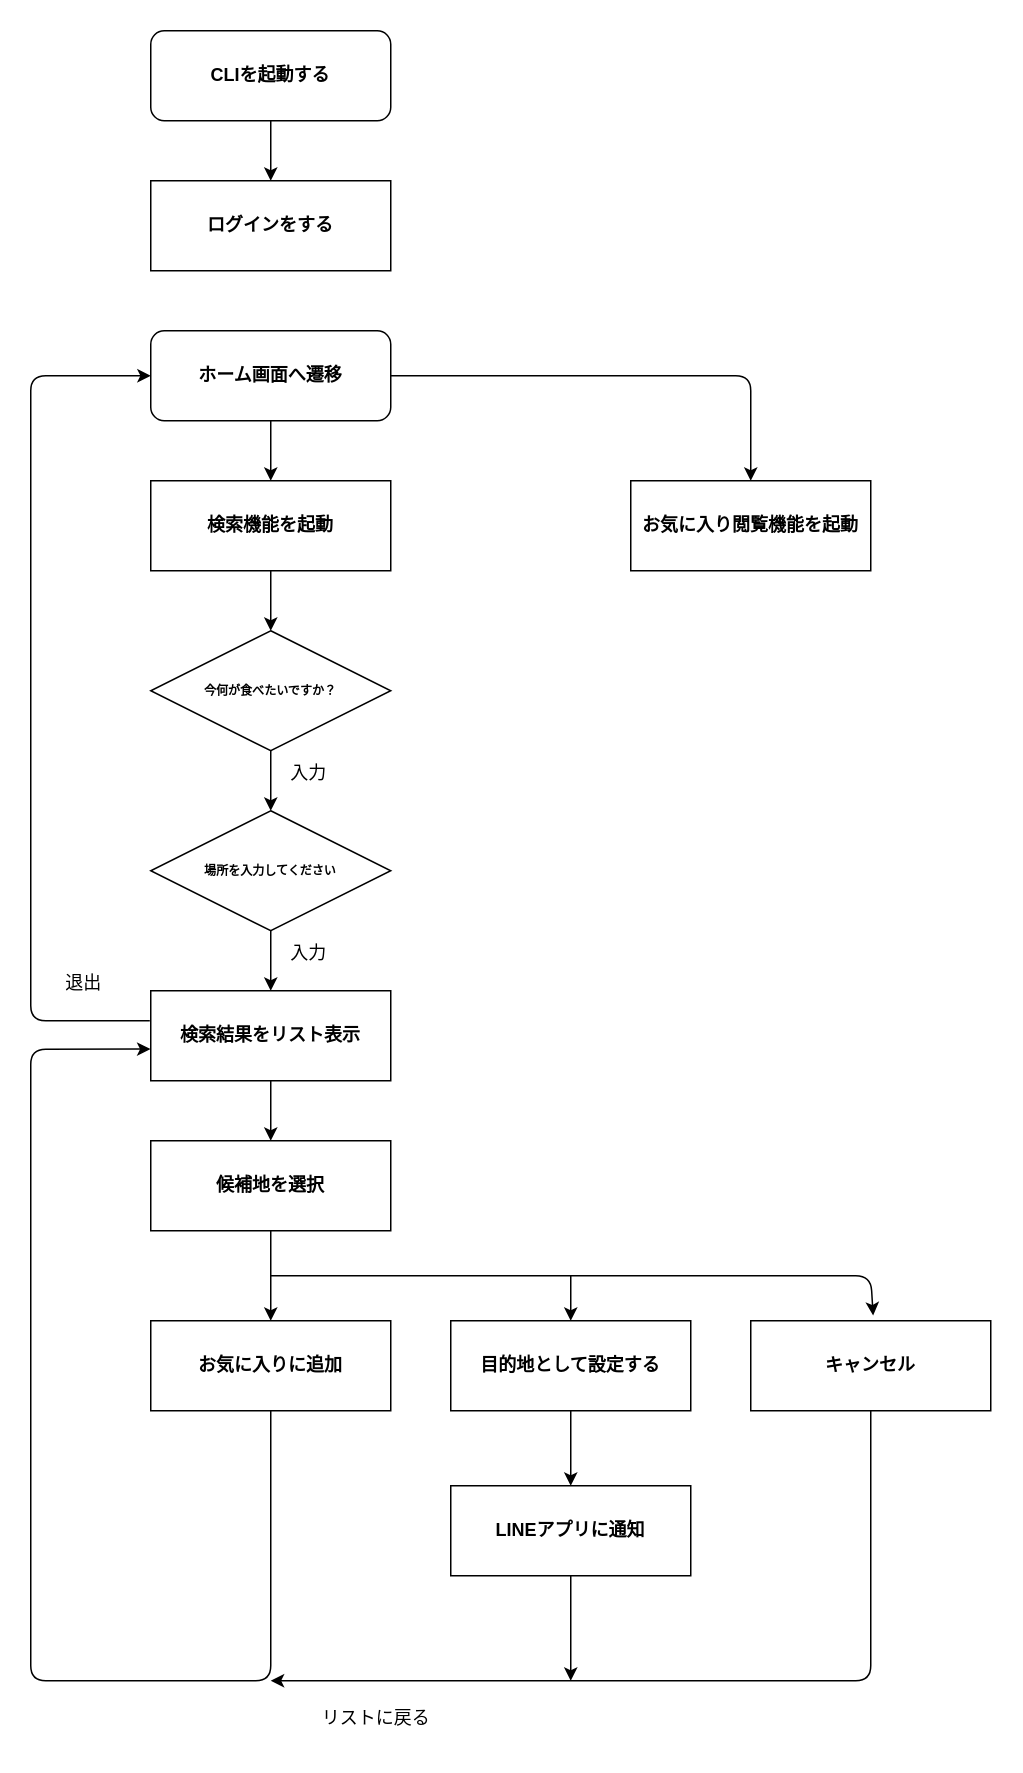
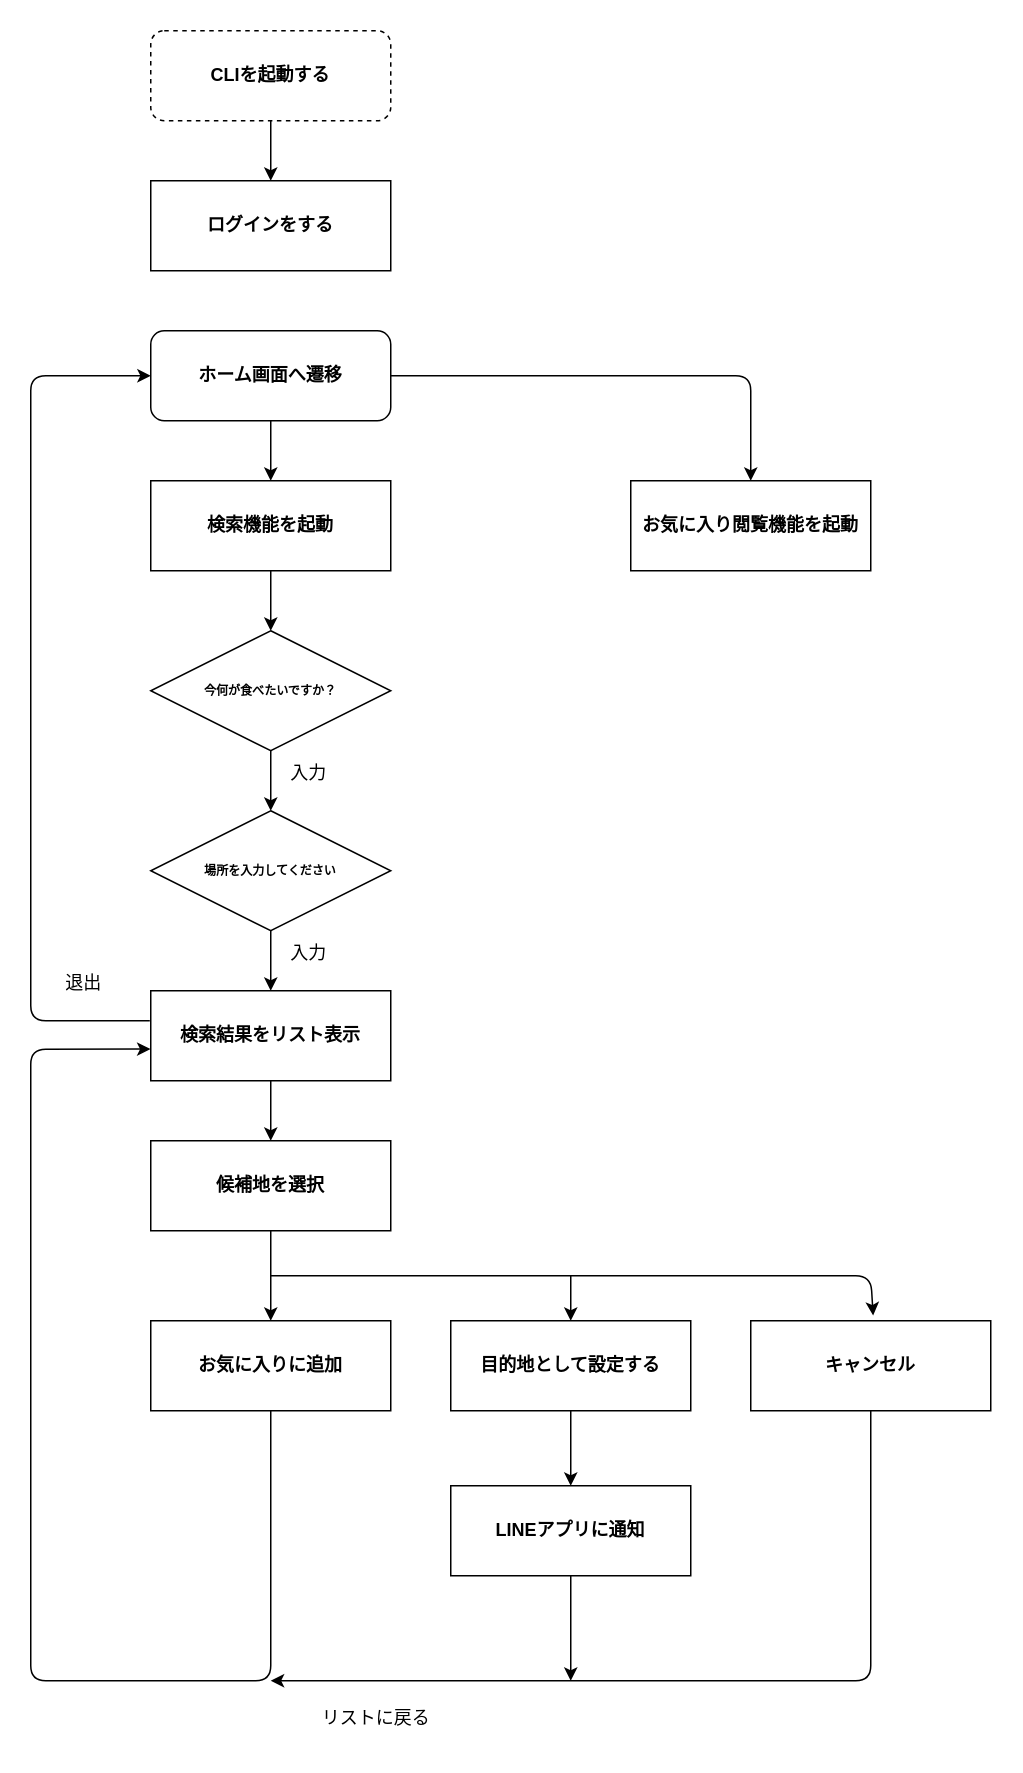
node "CLIを起動する": style solid -> dashed
